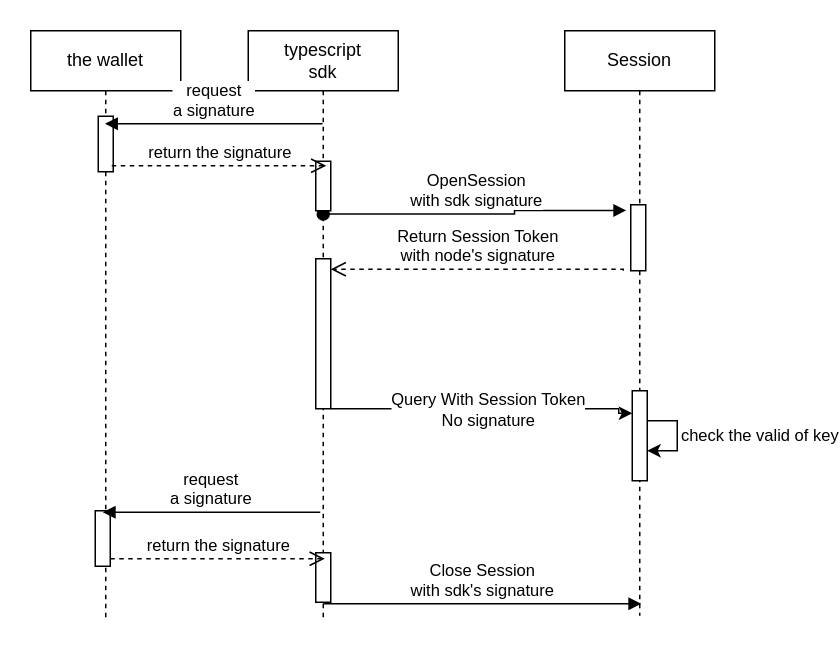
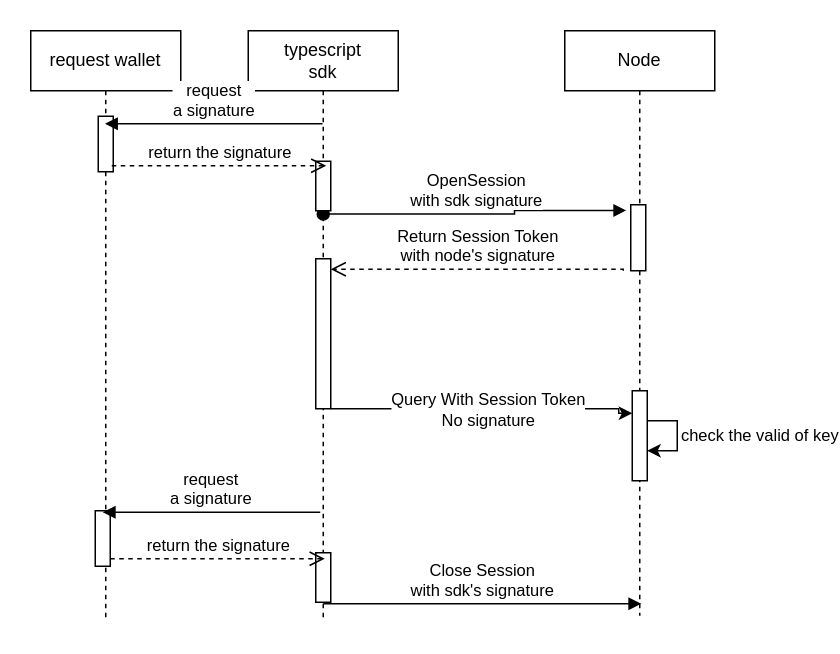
node "the wallet": label "the wallet" -> "request wallet"
node "Session": label "Session" -> "Node"
